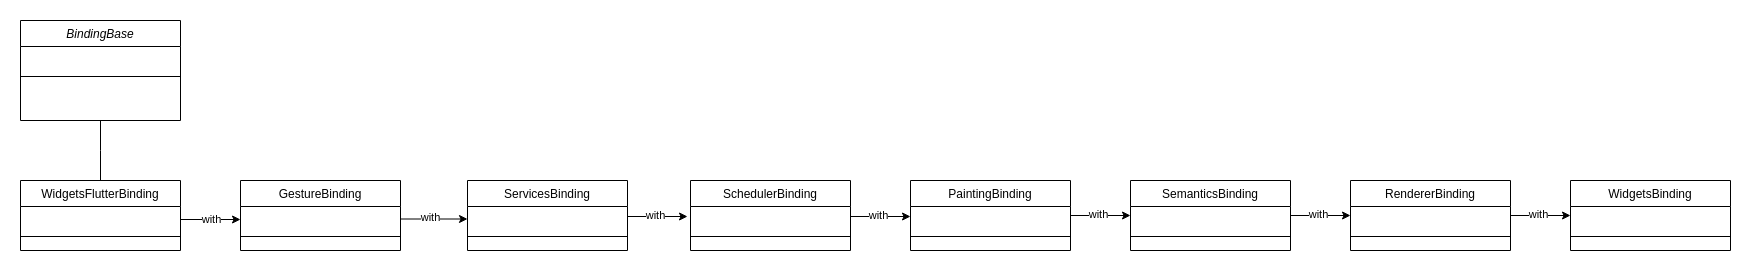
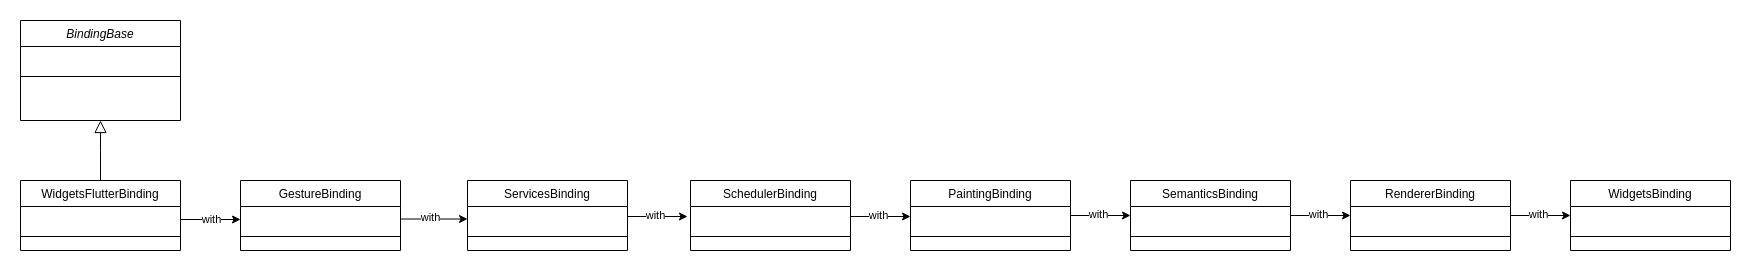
edge "BindingBase" -- "WidgetsFlutterBinding": arrowhead none -> block
